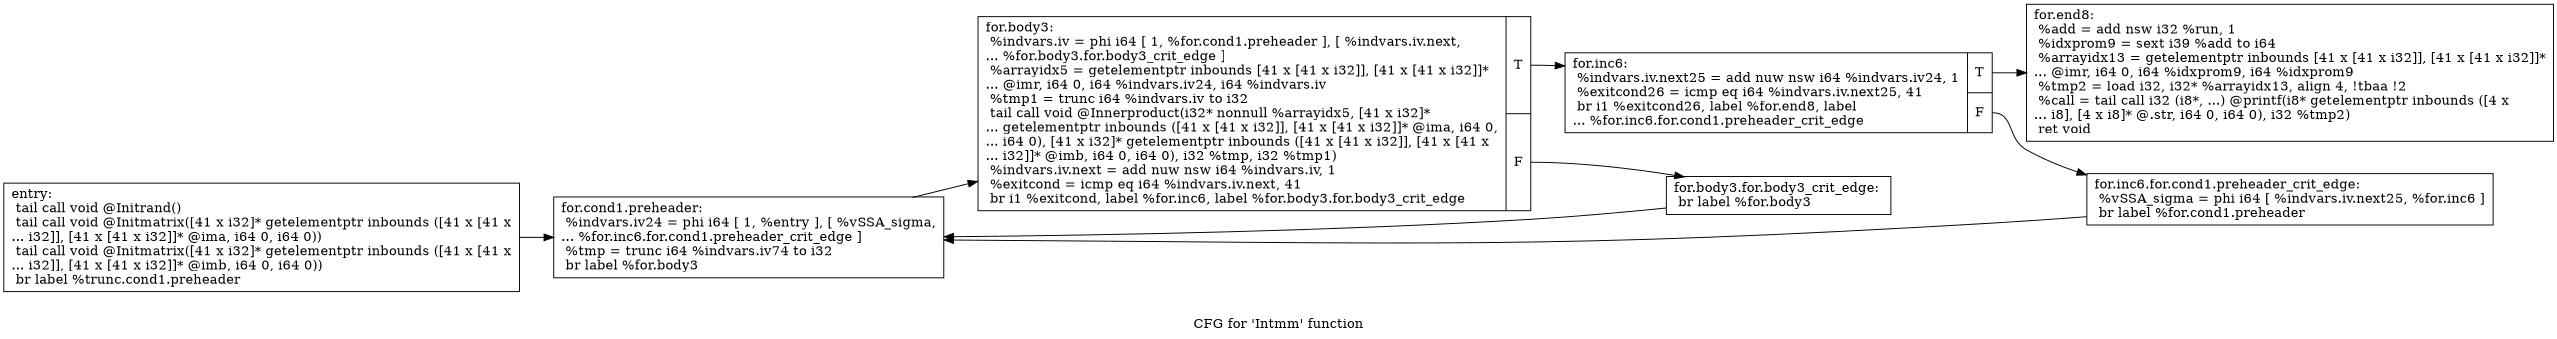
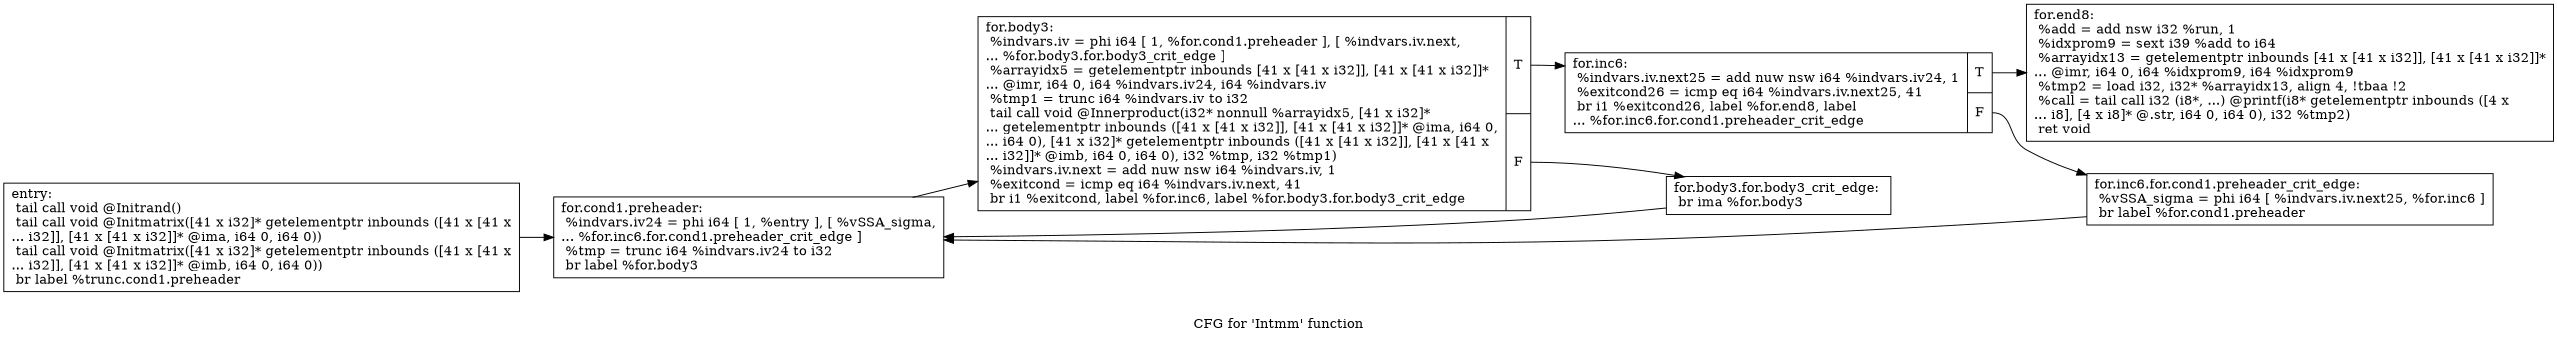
node "for.body3.for.body3_crit_edge:": text "br label %for.body3" -> "br ima %for.body3"
node "for.cond1.preheader:": text "%tmp = trunc i64 %indvars.iv74 to i32" -> "%tmp = trunc i64 %indvars.iv24 to i32"
